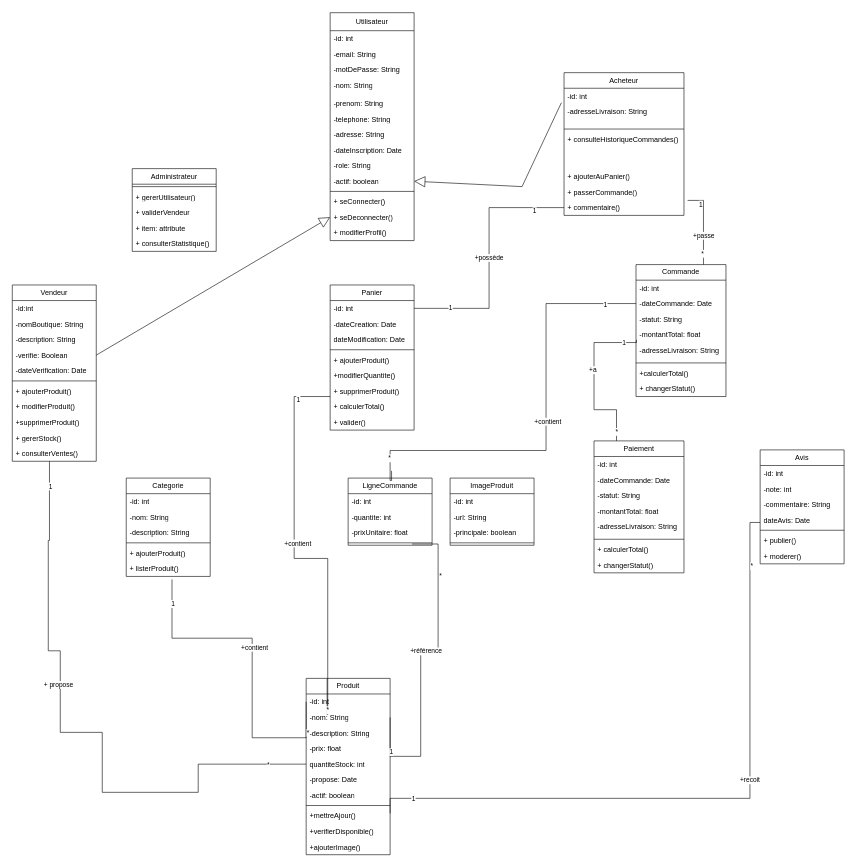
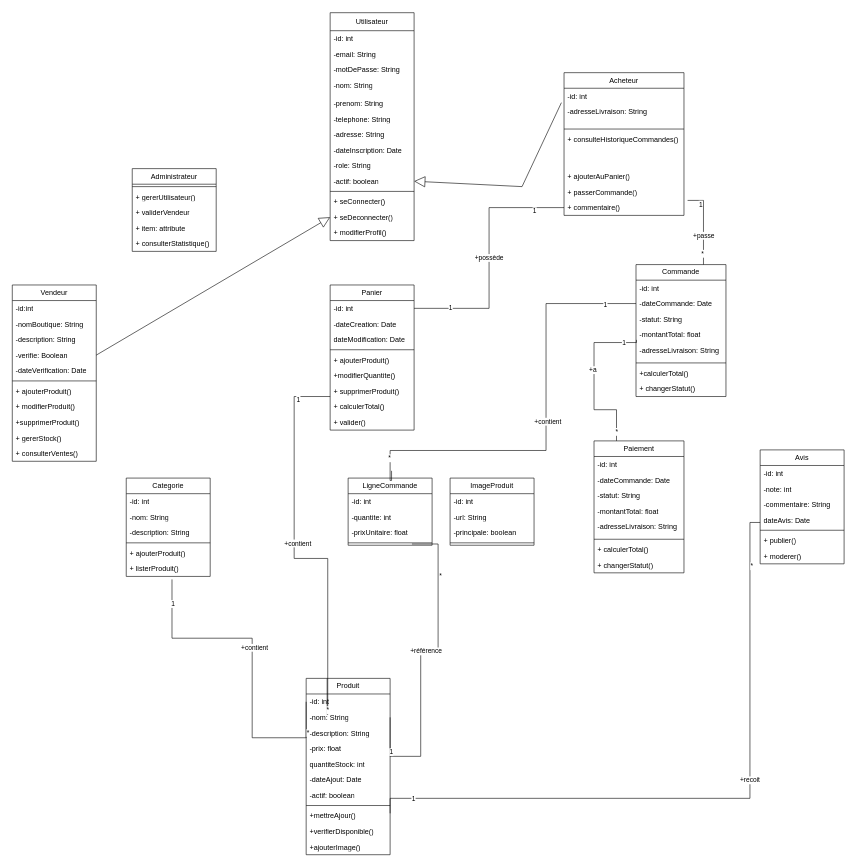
edge "+ consulterVentes()" -- "quantiteStock: int": removed, labels "1", "+ propose", "*"
node "-propose: Date": label "-propose: Date" -> "-dateAjout: Date"
